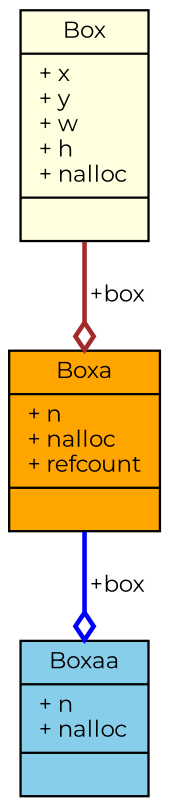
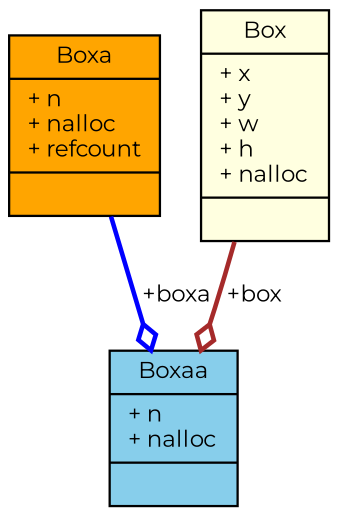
edge "Box" -> "Boxa": now "Box" -> "Boxaa"
edge "Boxa" -> "Boxaa": label " +box" -> " +boxa"
